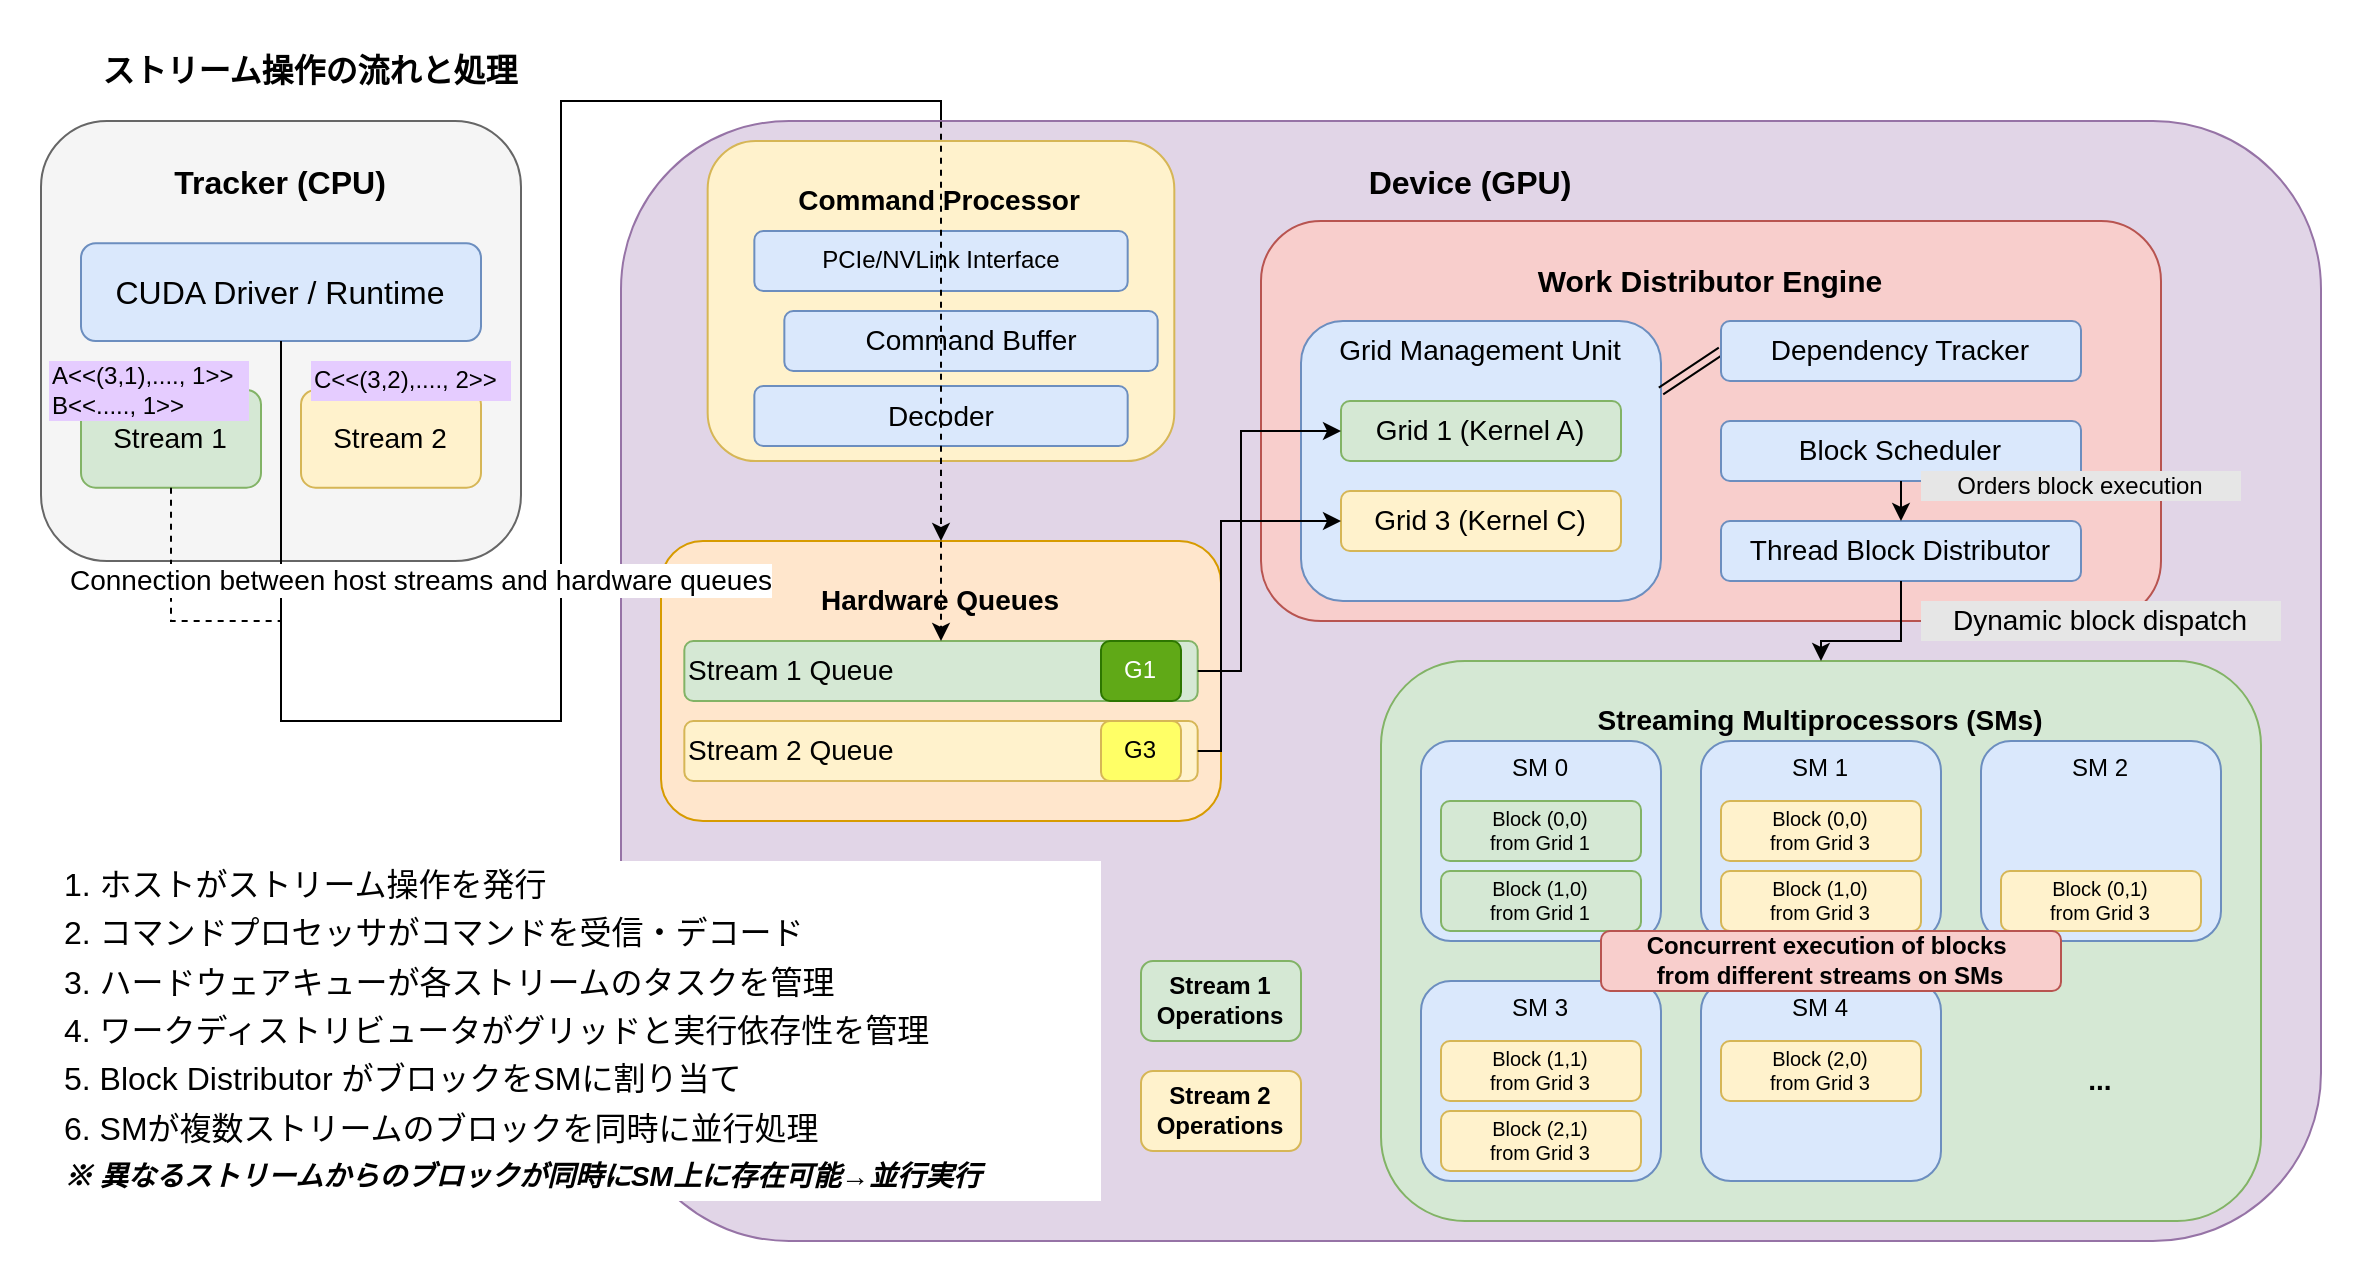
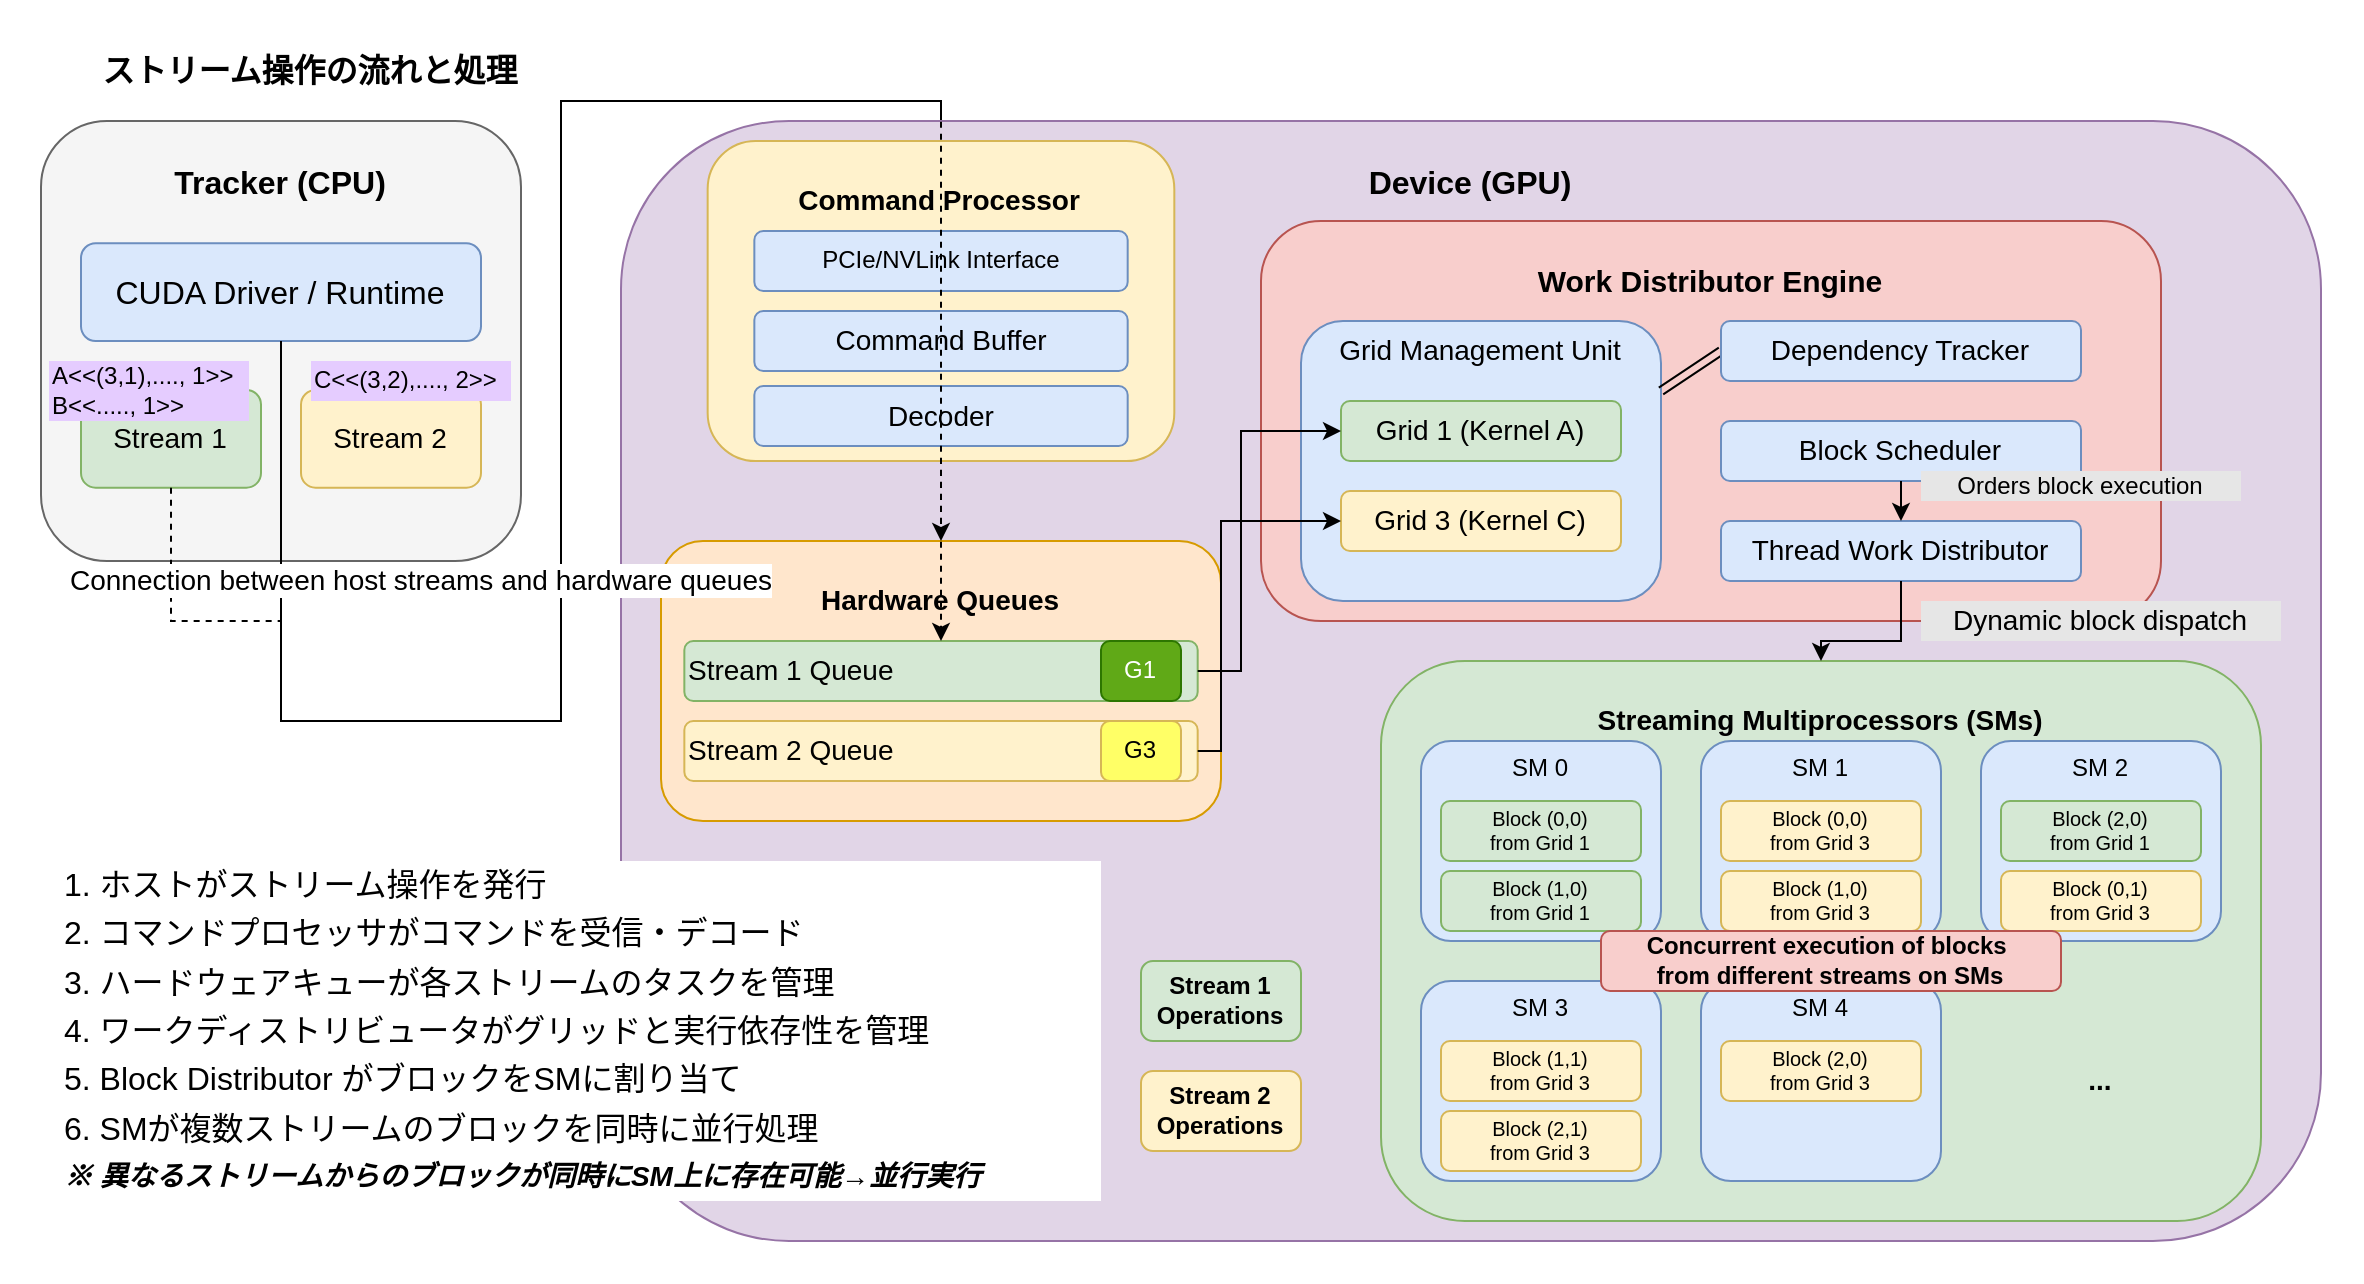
node "Command Buffer": moved (971, 341) -> (941, 341)
node "Thread Block Distributor": label "Thread Block Distributor" -> "Thread Work Distributor"
node "Block (2,0) from Grid 1": added
